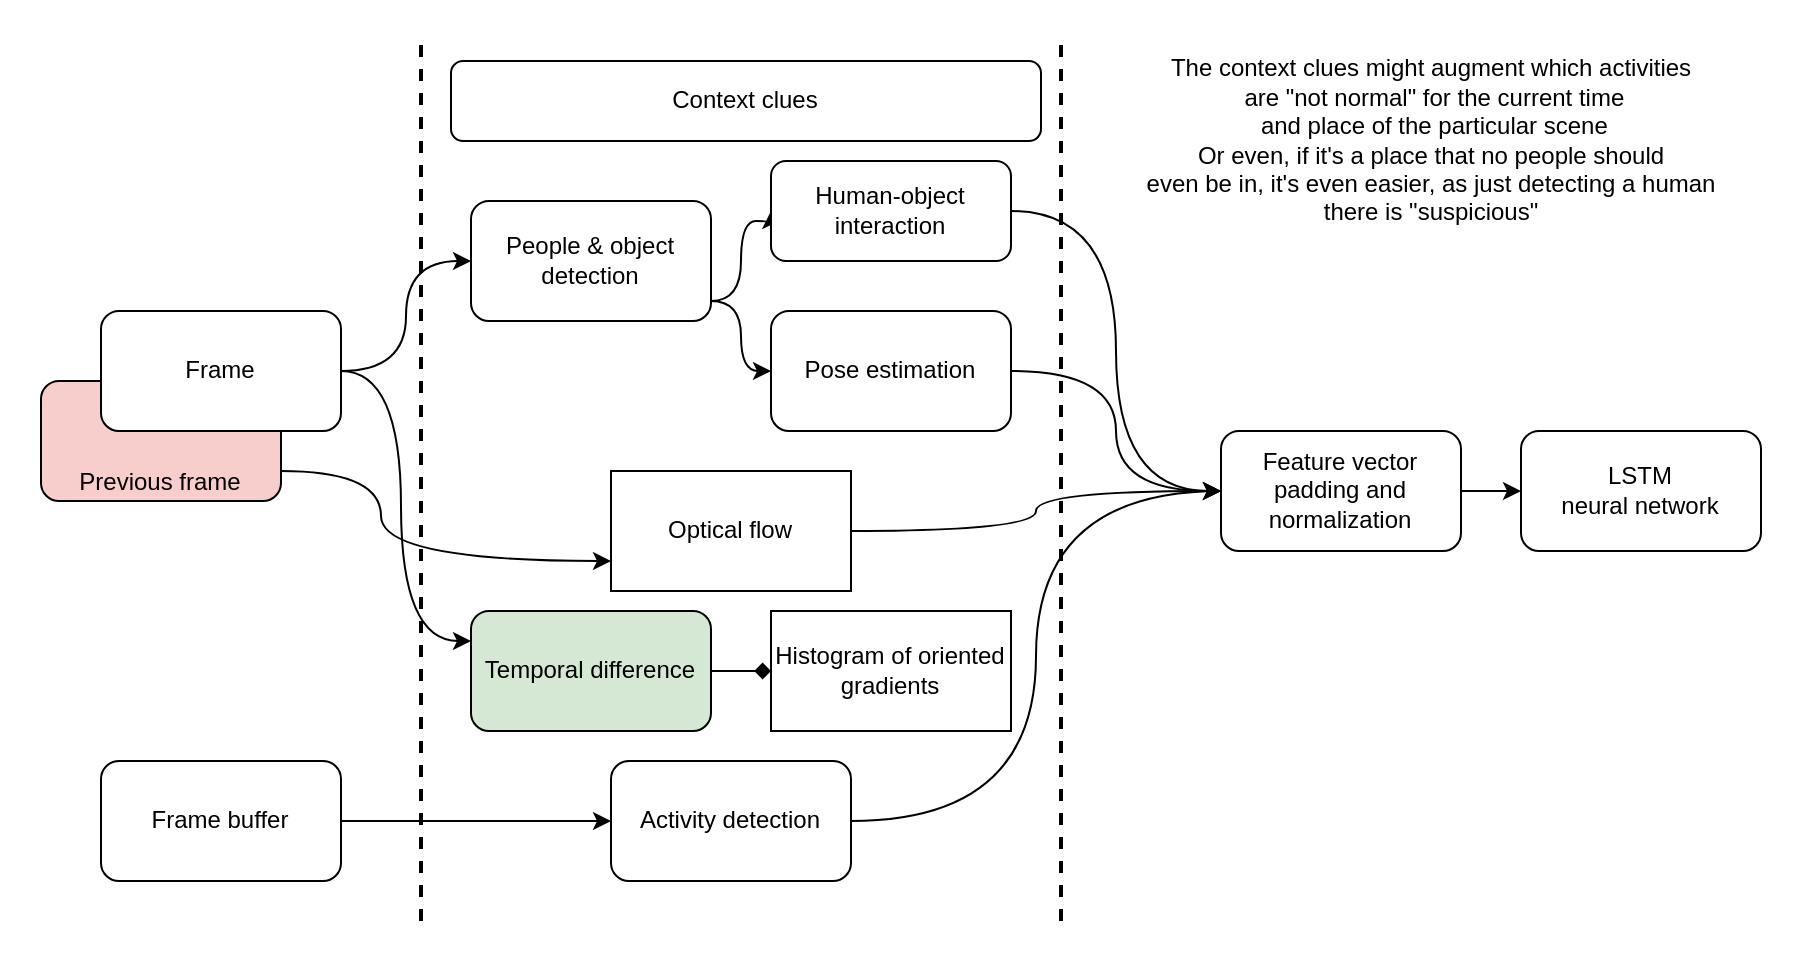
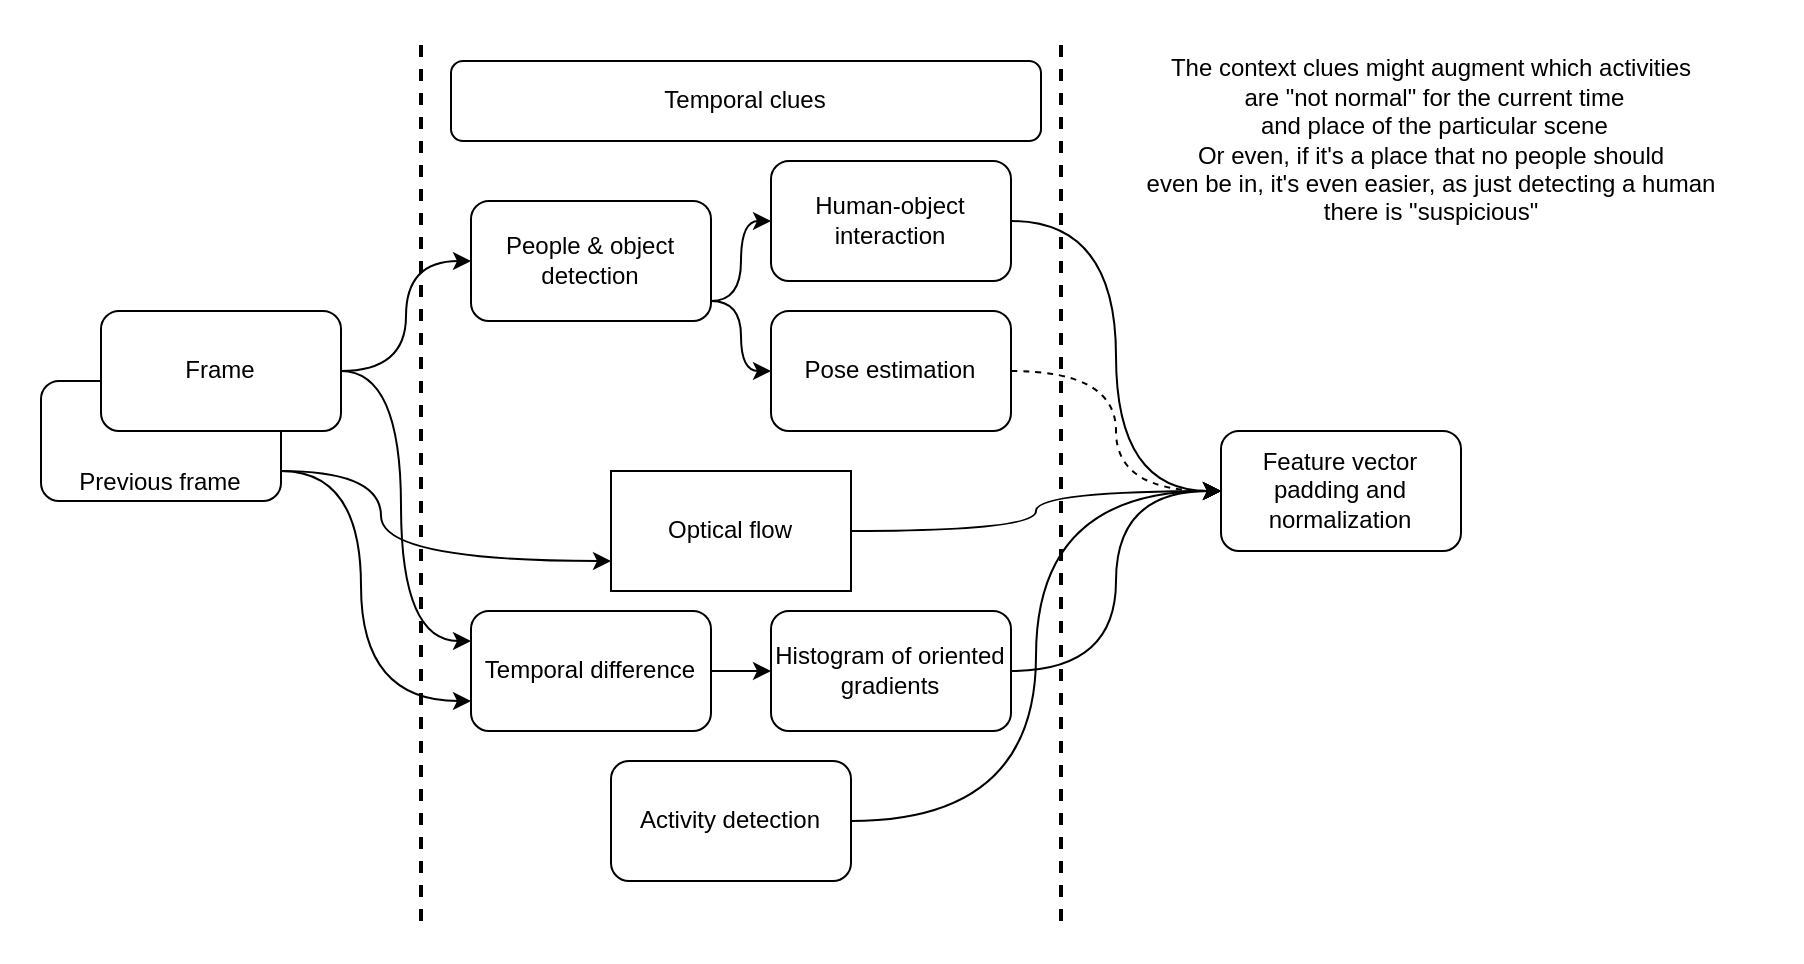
node "Context clues": label "Context clues" -> "Temporal clues"
node "Human-object interaction": size 240x100 -> 240x120
edge "Pose estimation" -> "Feature vector padding and normalization": style solid -> dashed
node "Previous frame": fillcolor #f8cecc -> #ffffff
edge "Feature vector padding and normalization" -> "LSTM neural network": removed
node "LSTM neural network": removed
edge "Optical flow" -> "Feature vector padding and normalization": arrowhead classic -> open
edge "Feature vector padding and normalization" -- "Activity detection": arrowhead none -> classic
edge "Previous frame" -> "Temporal difference": added
edge "Histogram of oriented gradients" -> "Feature vector padding and normalization": added
node "Temporal difference": fillcolor #d5e8d4 -> #ffffff
edge "Temporal difference" -> "Histogram of oriented gradients": arrowhead diamond -> classic
node "Histogram of oriented gradients": shape rectangle -> rounded rectangle
node "Frame buffer": removed
edge "Frame buffer" -> "Activity detection": removed
